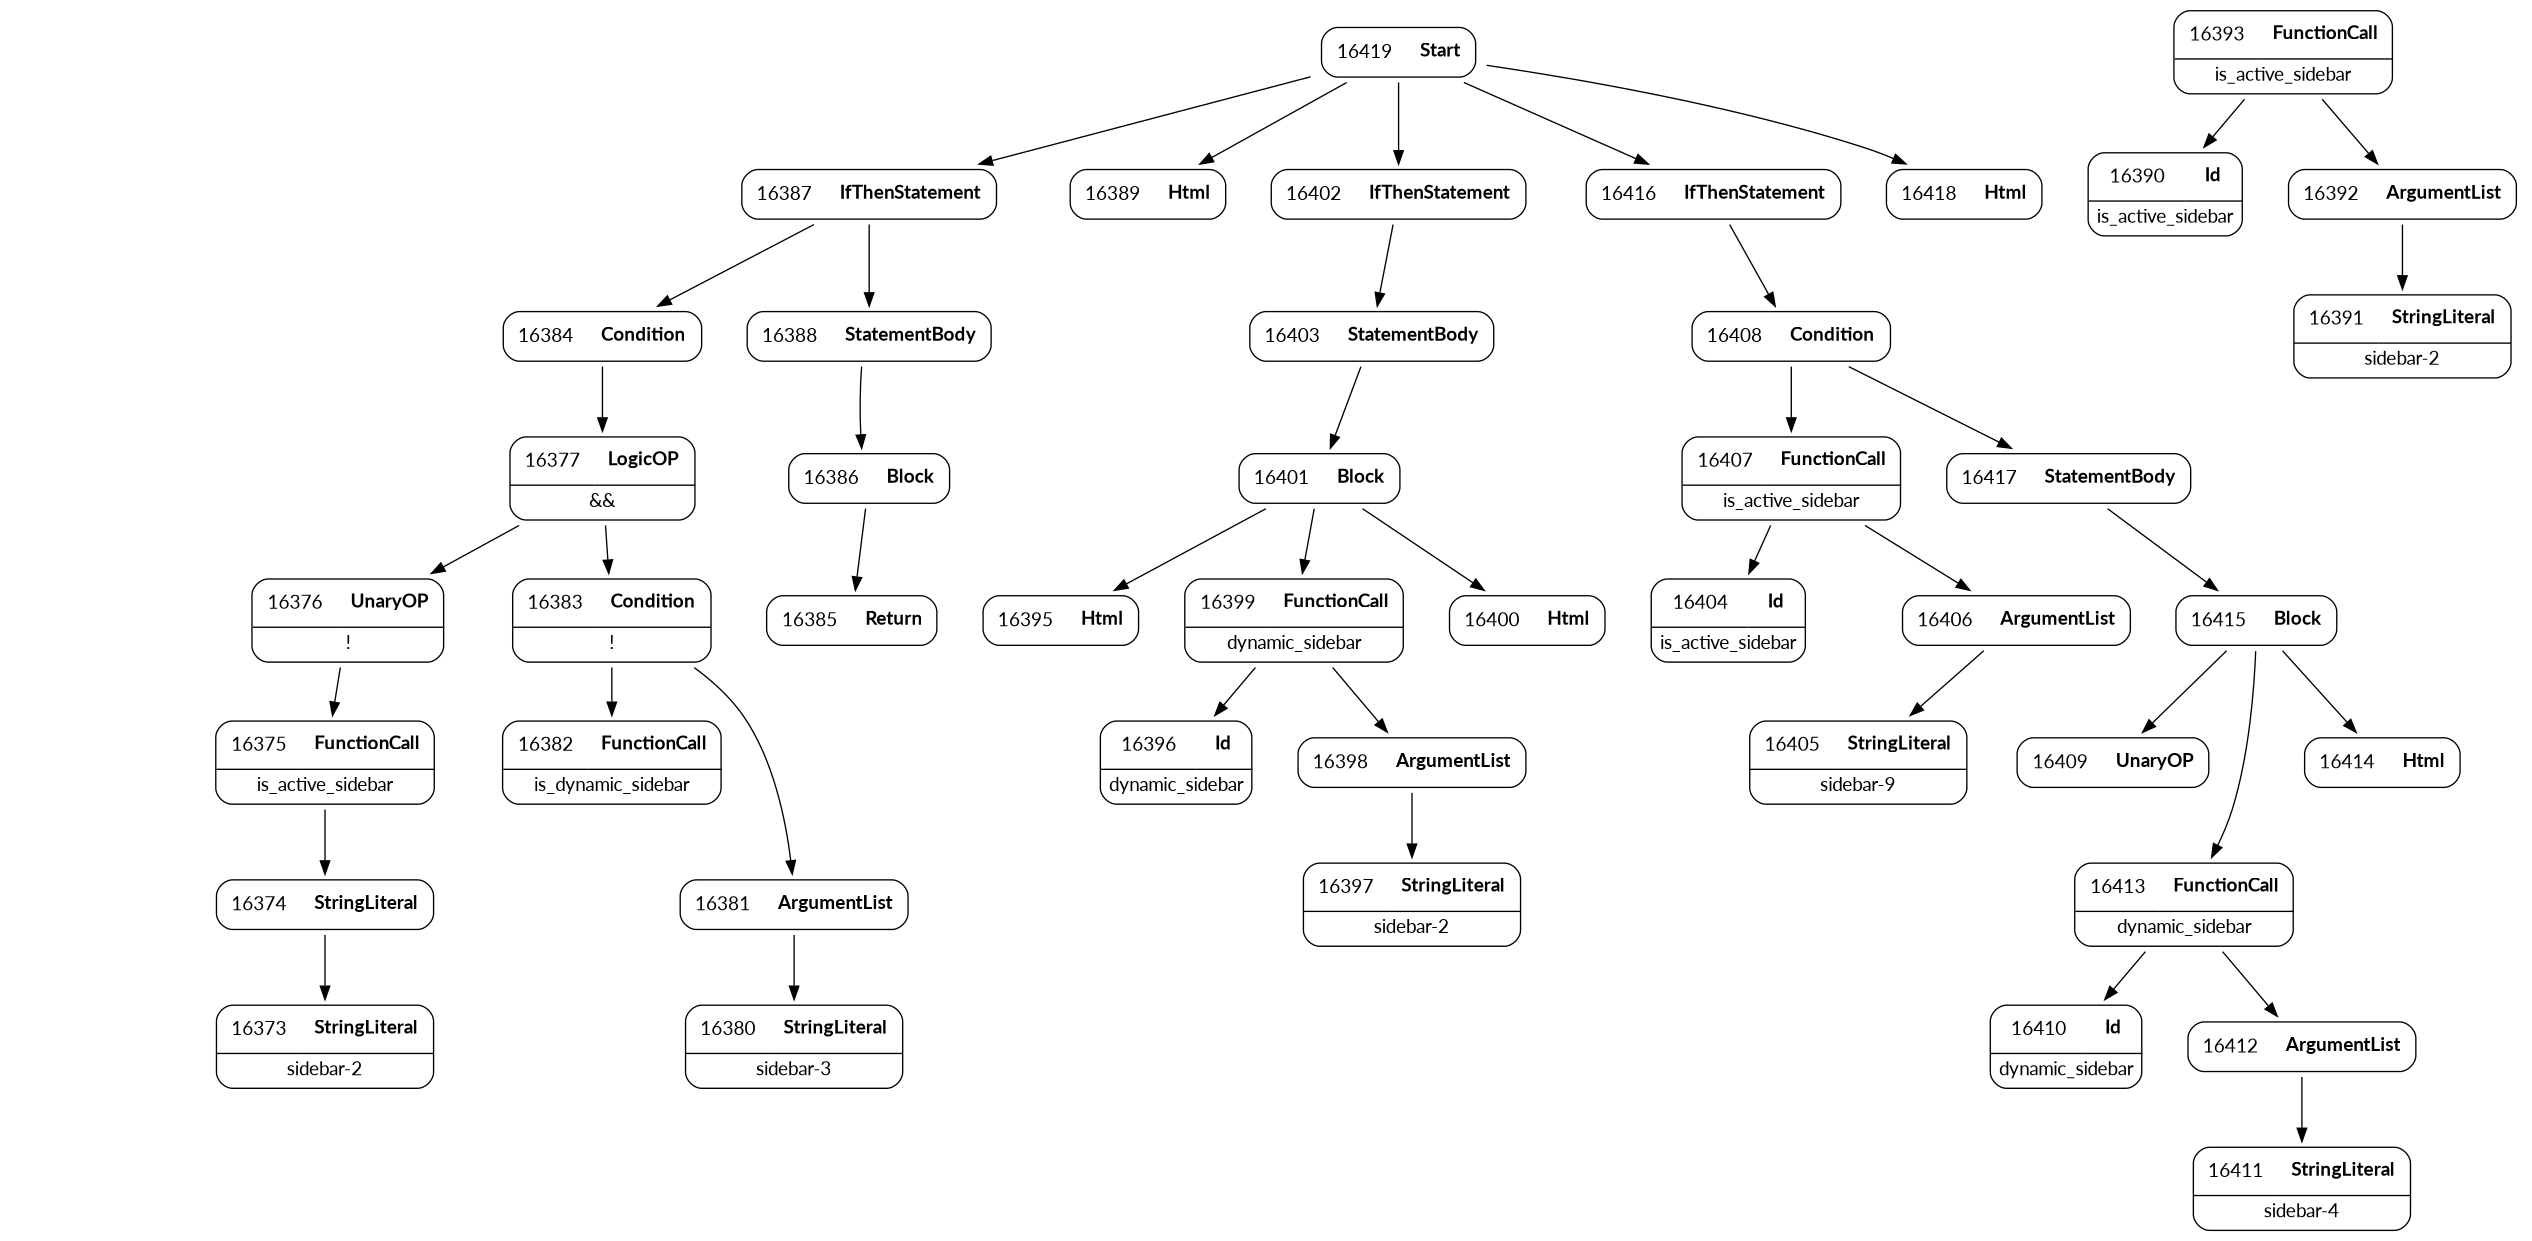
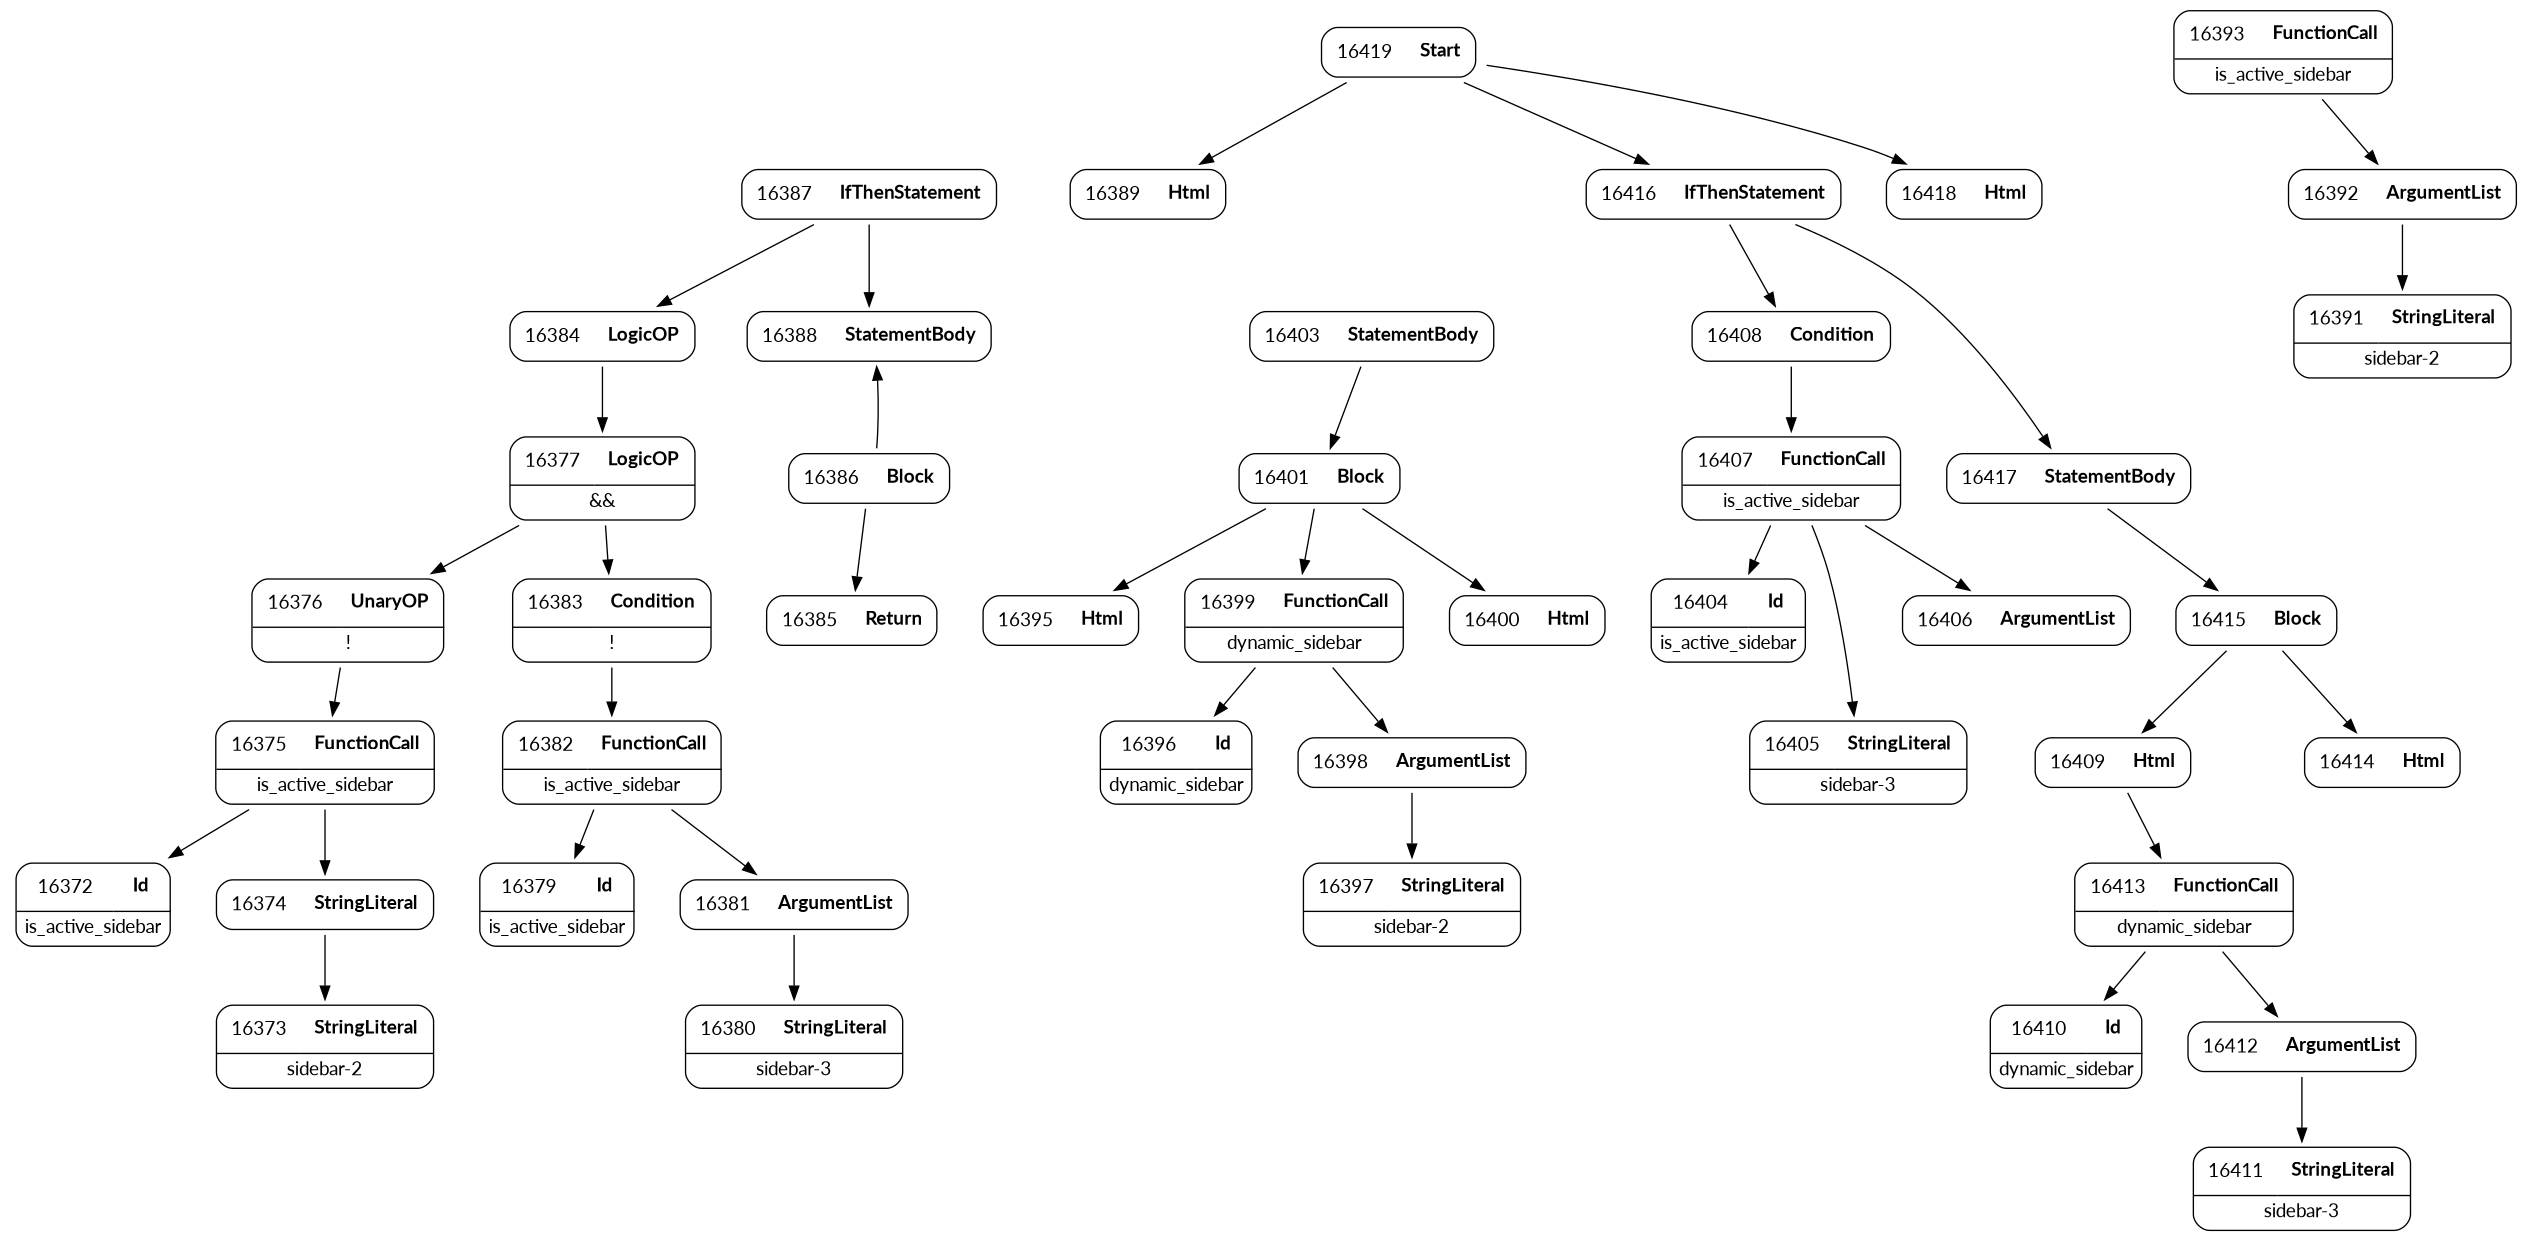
edge "16419" -> "16387": removed
node "16402": removed
node "16390": removed
node "16384": text "Condition" -> "LogicOP"
edge "16388" -> "16386": reversed
edge "16408" -> "16417": now "16416" -> "16417"
edge "16406" -> "16405": now "16407" -> "16405"
edge "16415" -> "16413": now "16409" -> "16413"
edge "16383" -> "16381": now "16382" -> "16381"
node "16409": text "UnaryOP" -> "Html"
node "16382": text "is_dynamic_sidebar" -> "is_active_sidebar"
node "16405": text "sidebar-9" -> "sidebar-3"
node "16372": added
node "16379": added
node "16411": text "sidebar-4" -> "sidebar-3"
